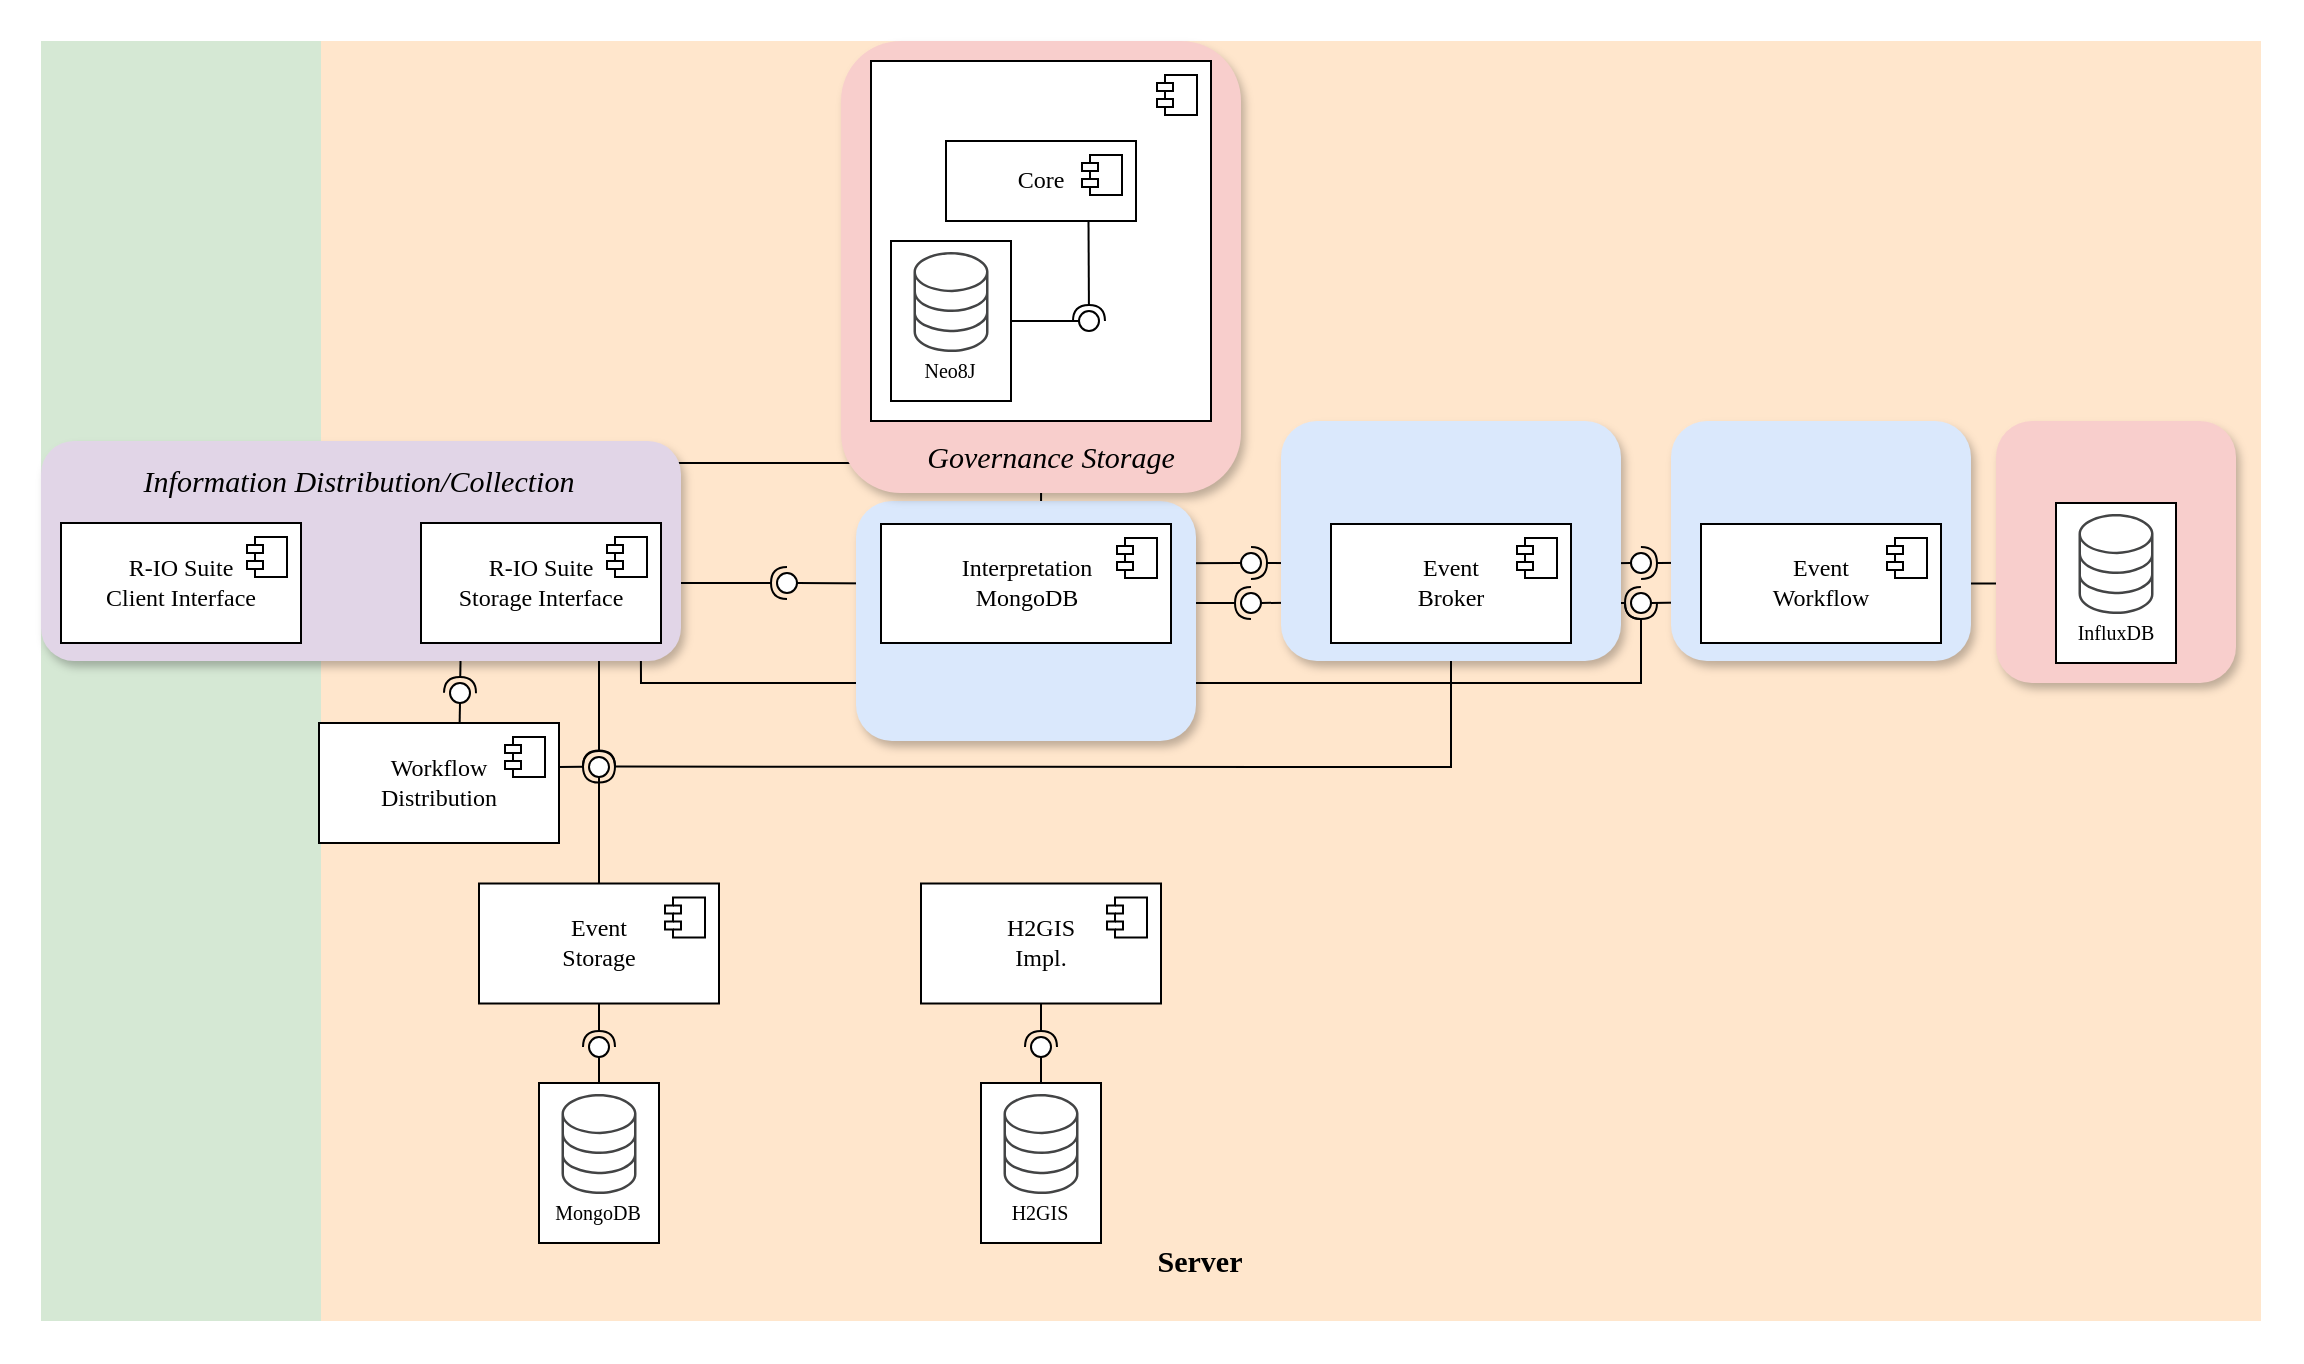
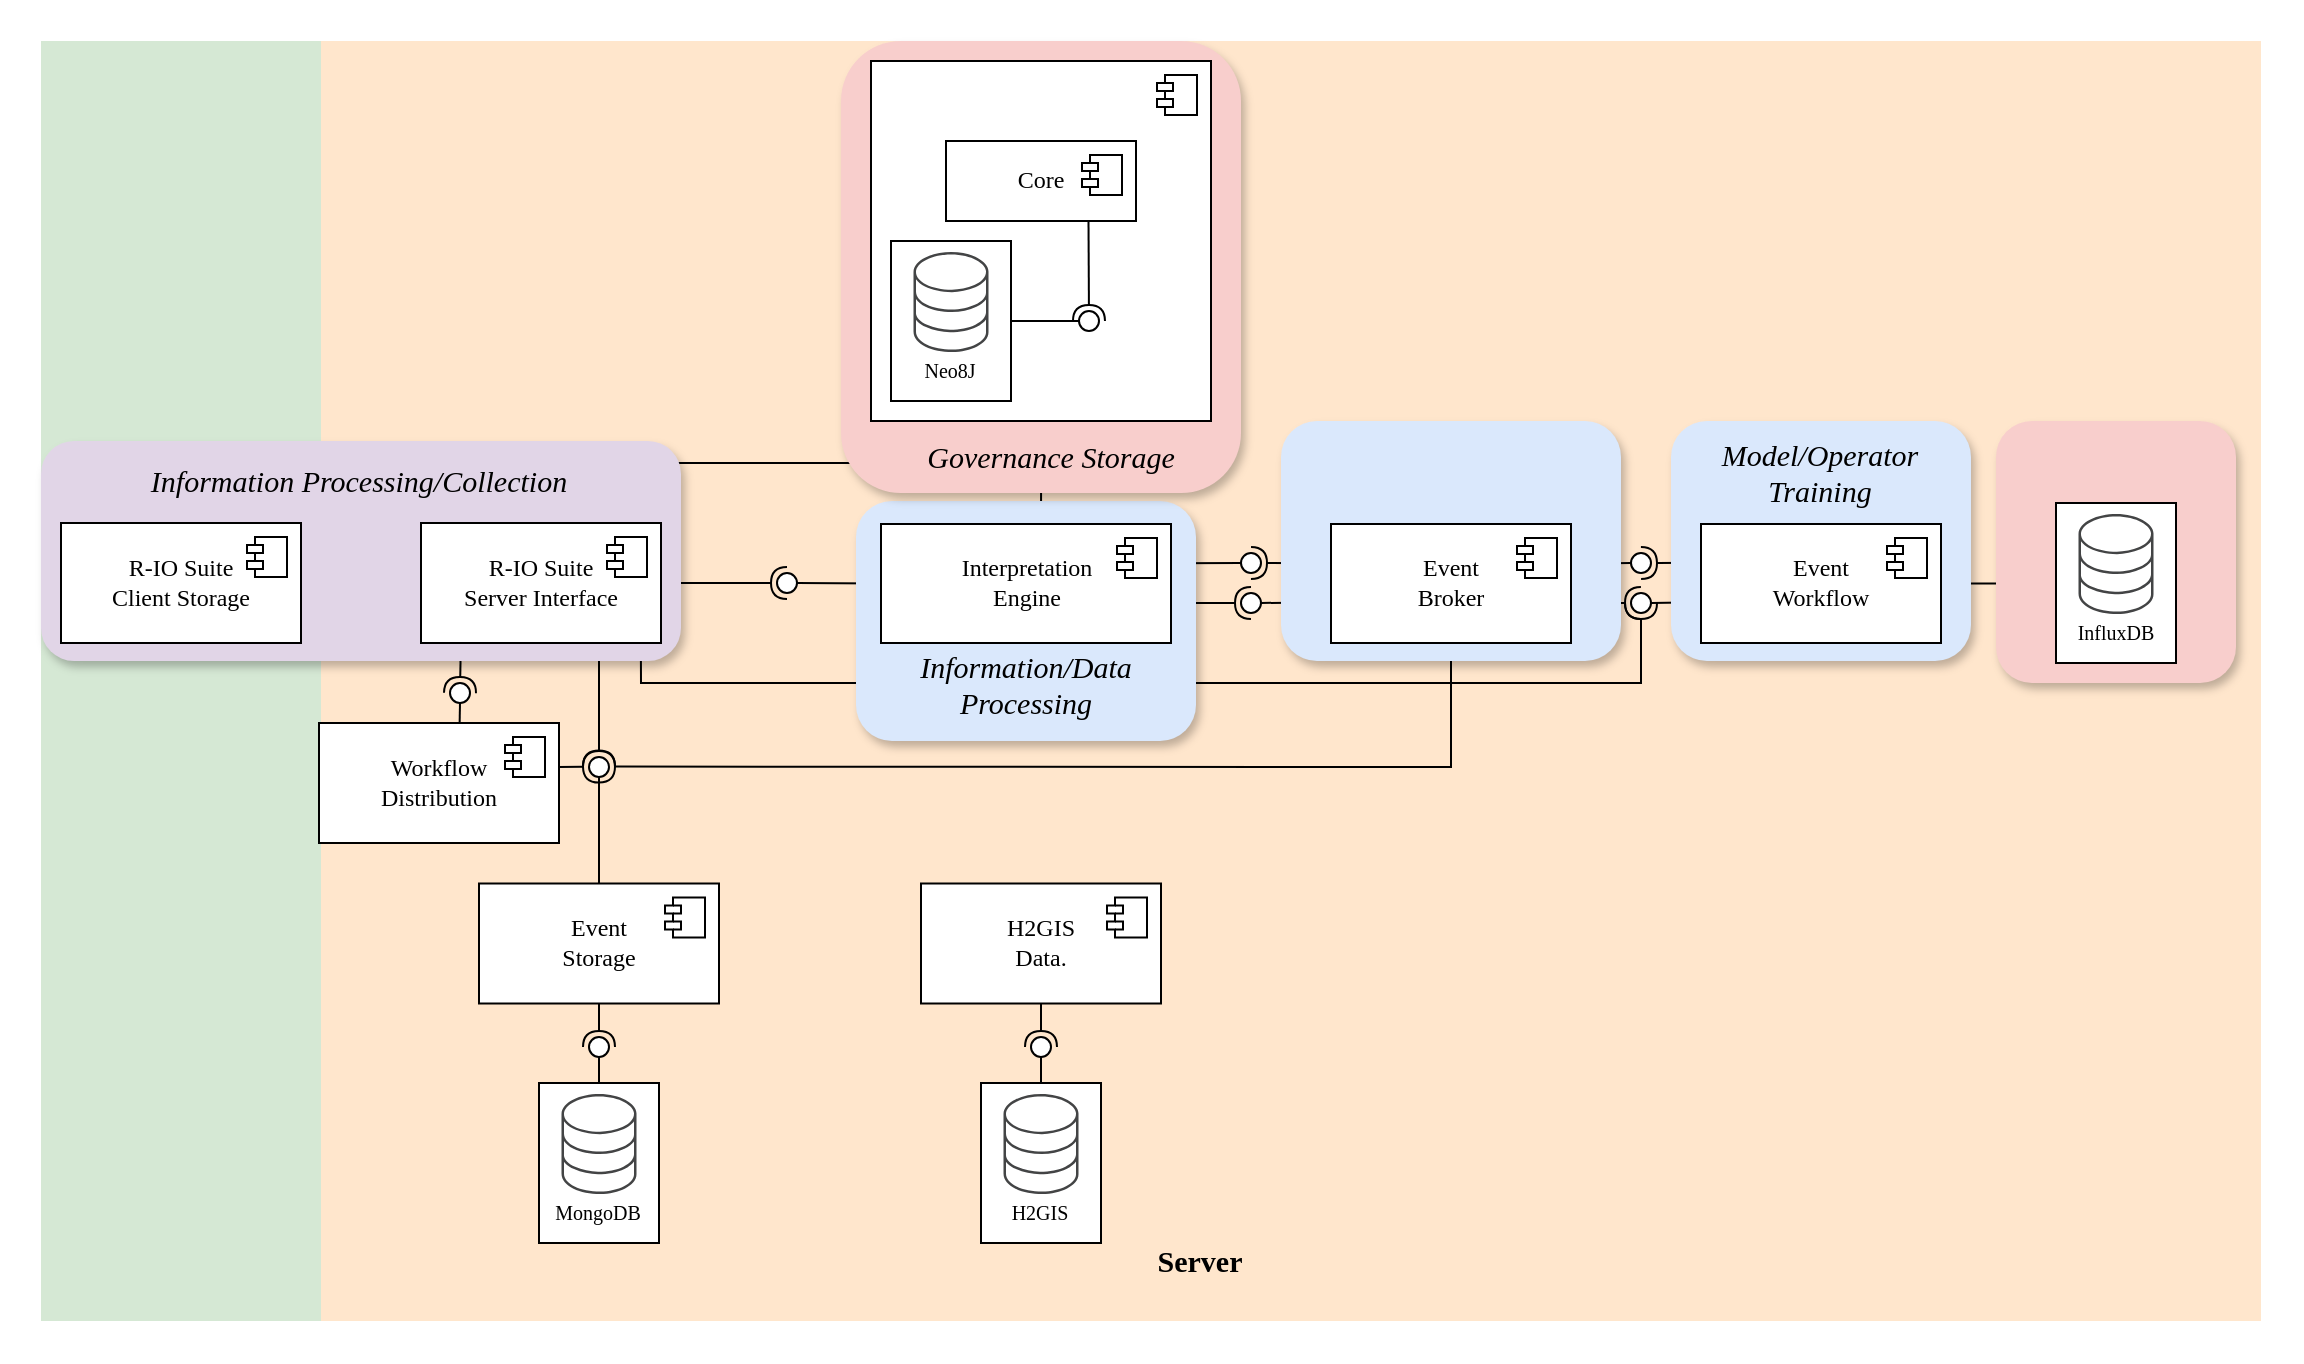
node "Model/Operator Training": added
node "Information Distribution/Collection": label "Information Distribution/Collection" -> "Information Processing/Collection"
node "R-IO Suite Client Interface": label "R-IO Suite Client Interface" -> "R-IO Suite Client Storage"
node "R-IO Suite Storage Interface": label "R-IO Suite Storage Interface" -> "R-IO Suite Server Interface"
node "Interpretation MongoDB": label "Interpretation MongoDB" -> "Interpretation Engine"
node "Information/Data Processing": added
node "H2GIS Impl.": label "H2GIS Impl." -> "H2GIS Data."
